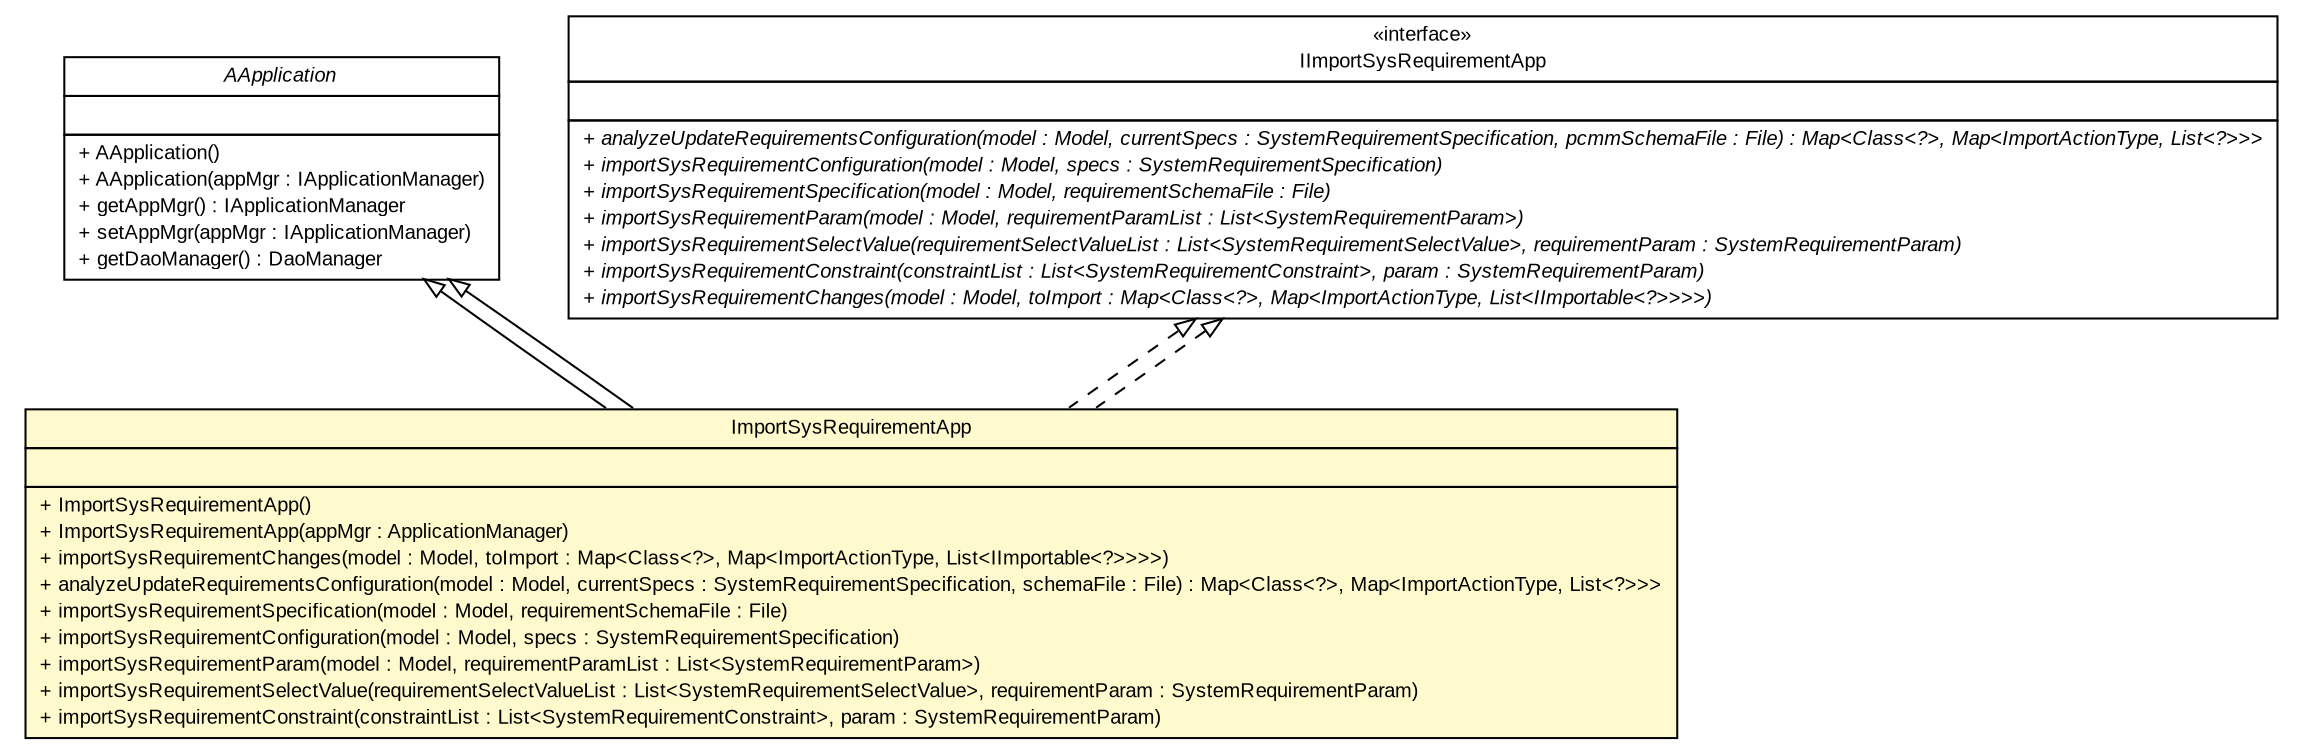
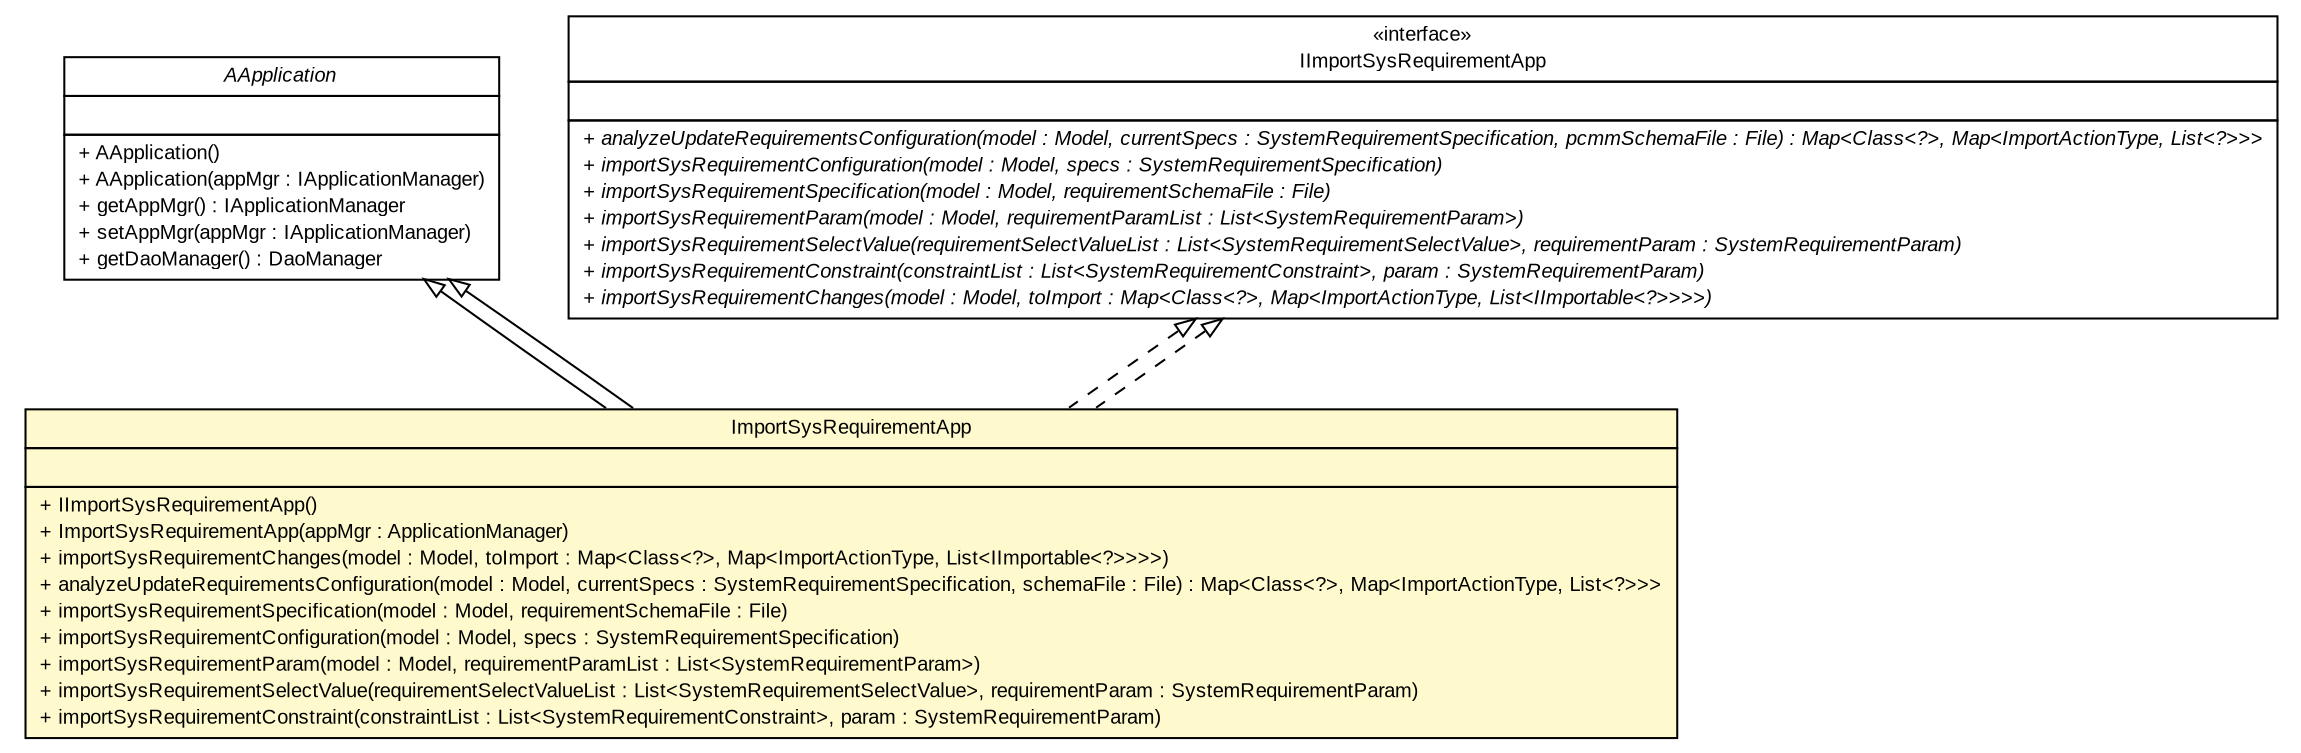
node "ImportSysRequirementApp": text "+ ImportSysRequirementApp()" -> "+ IImportSysRequirementApp()"
